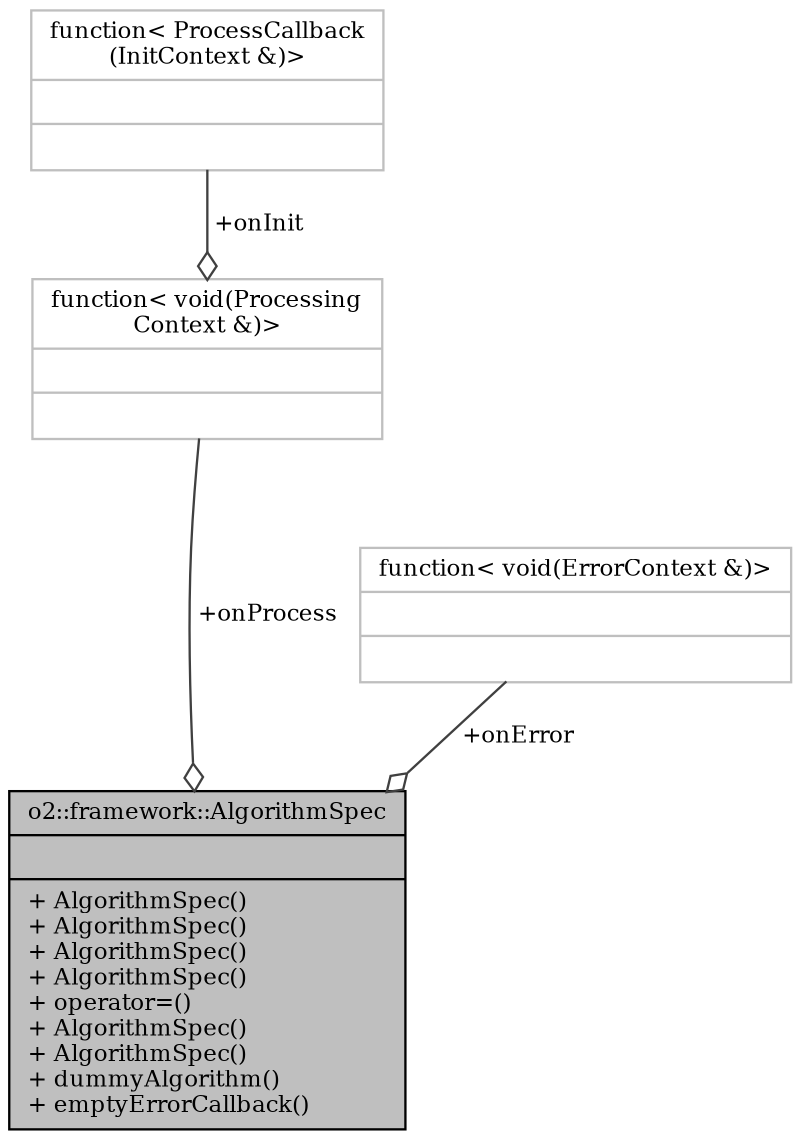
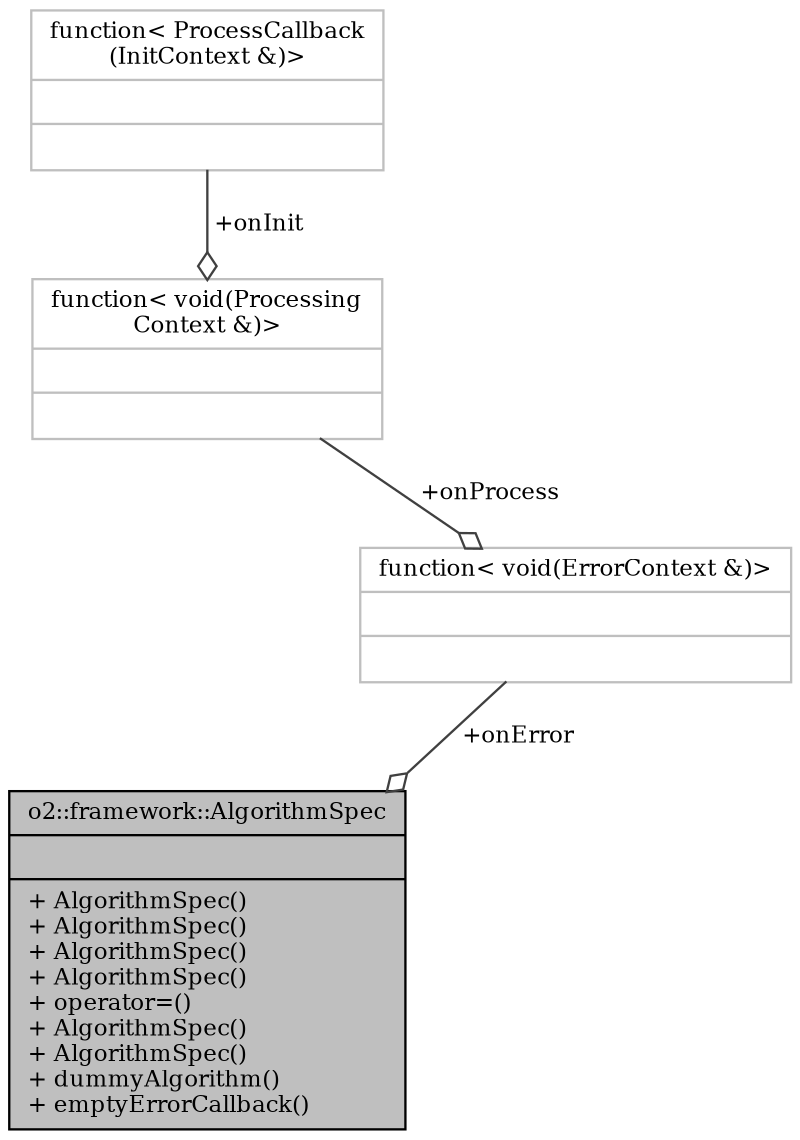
edge "function< void(Processing" -> "o2::framework::AlgorithmSpec": now "function< void(Processing" -> "function< void(ErrorContext &)>"
